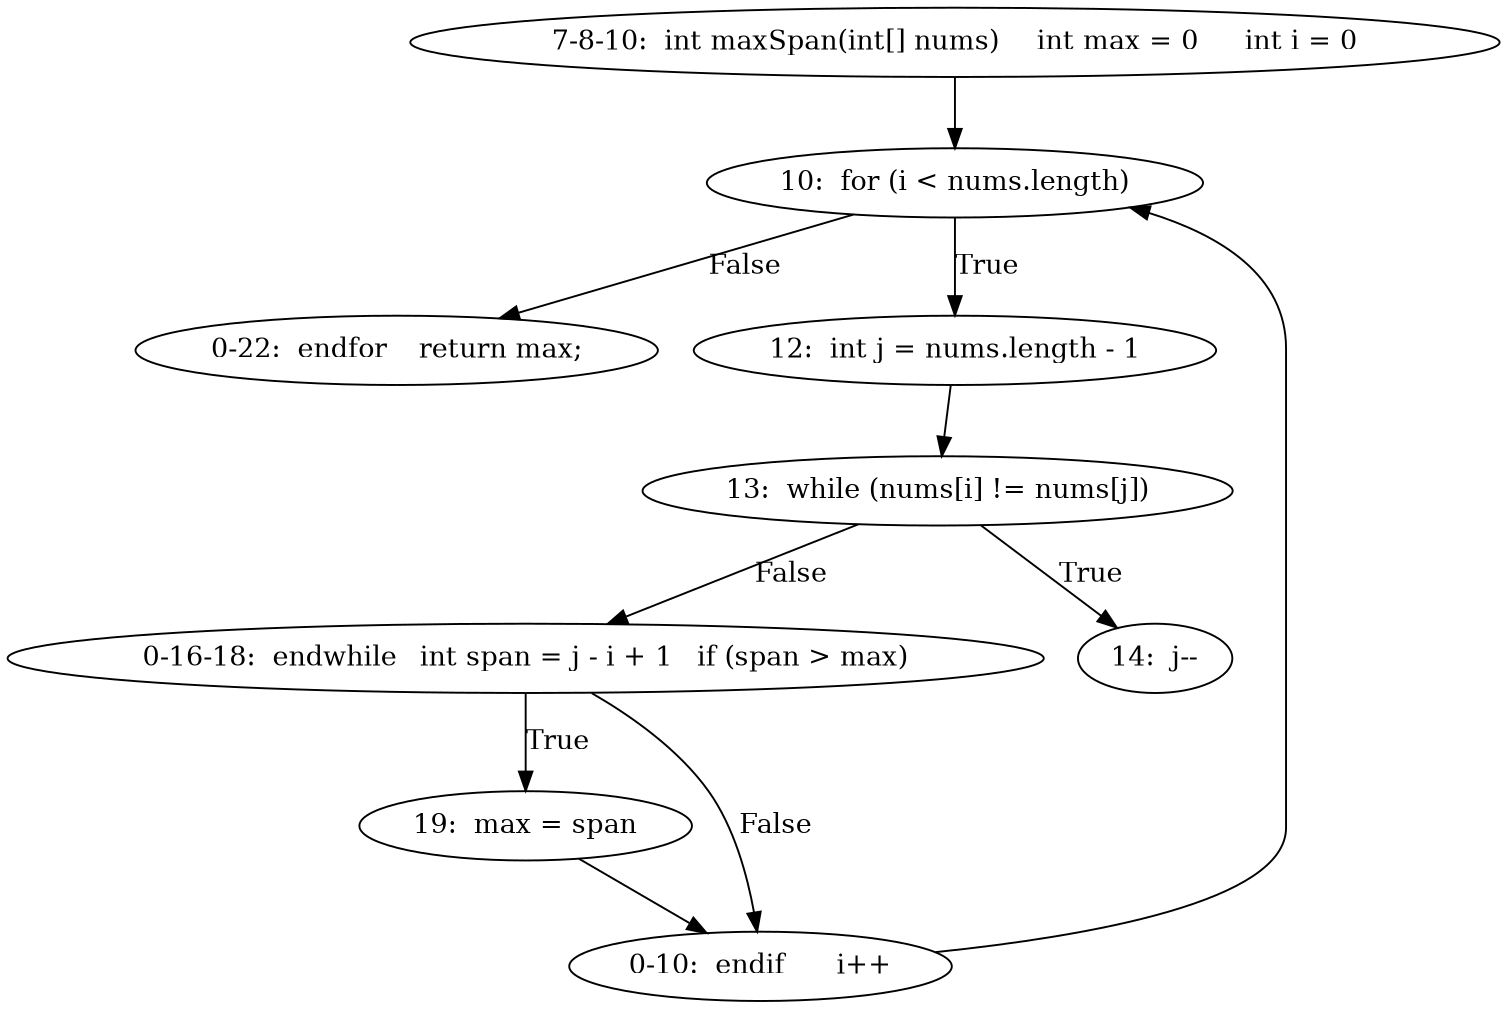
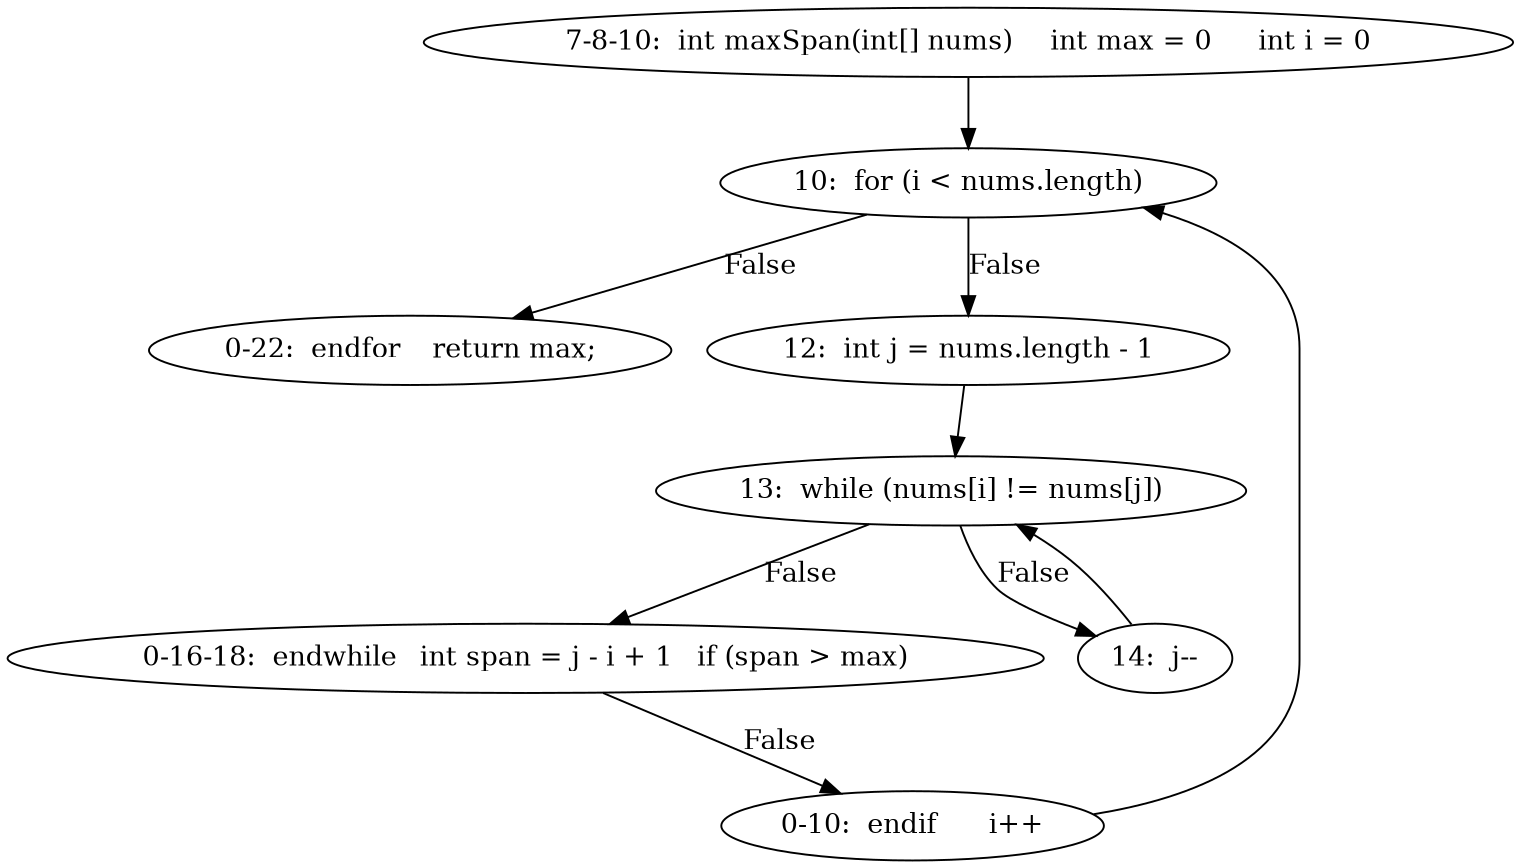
edge "10:  for (i < nums.length)" -> "12:  int j = nums.length - 1": label "True" -> "False"
edge "14:  j--" -> "13:  while (nums[i] != nums[j])": added
edge "13:  while (nums[i] != nums[j])" -> "14:  j--": label "True" -> "False"
node "19:  max = span": removed
